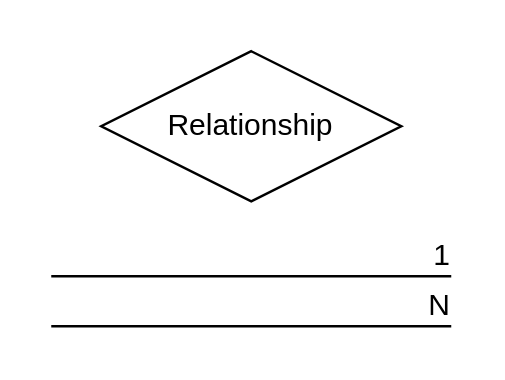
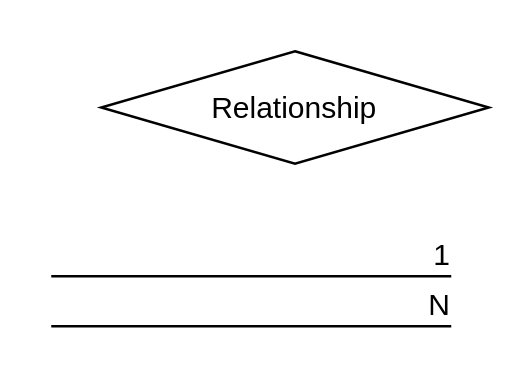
node "Relationship": size 300x150 -> 388x113
